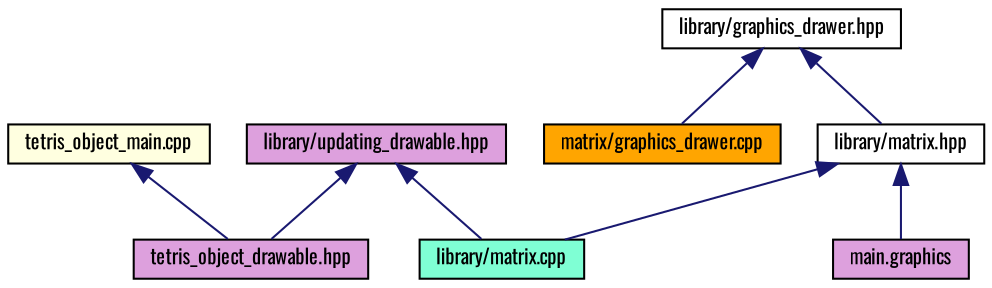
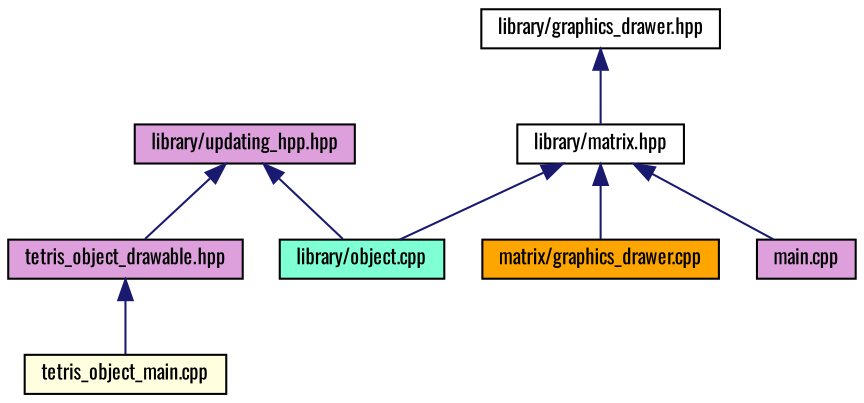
edge "matrix/graphics_drawer.cpp" -> "library/graphics_drawer.hpp": now "matrix/graphics_drawer.cpp" -> "library/matrix.hpp"
node "library/updating_drawable.hpp": label "library/updating_drawable.hpp" -> "library/updating_hpp.hpp"
edge "tetris_object_drawable.hpp" -> "tetris_object_main.cpp": reversed
node "library/matrix.cpp": label "library/matrix.cpp" -> "library/object.cpp"
node "main.graphics": label "main.graphics" -> "main.cpp"
